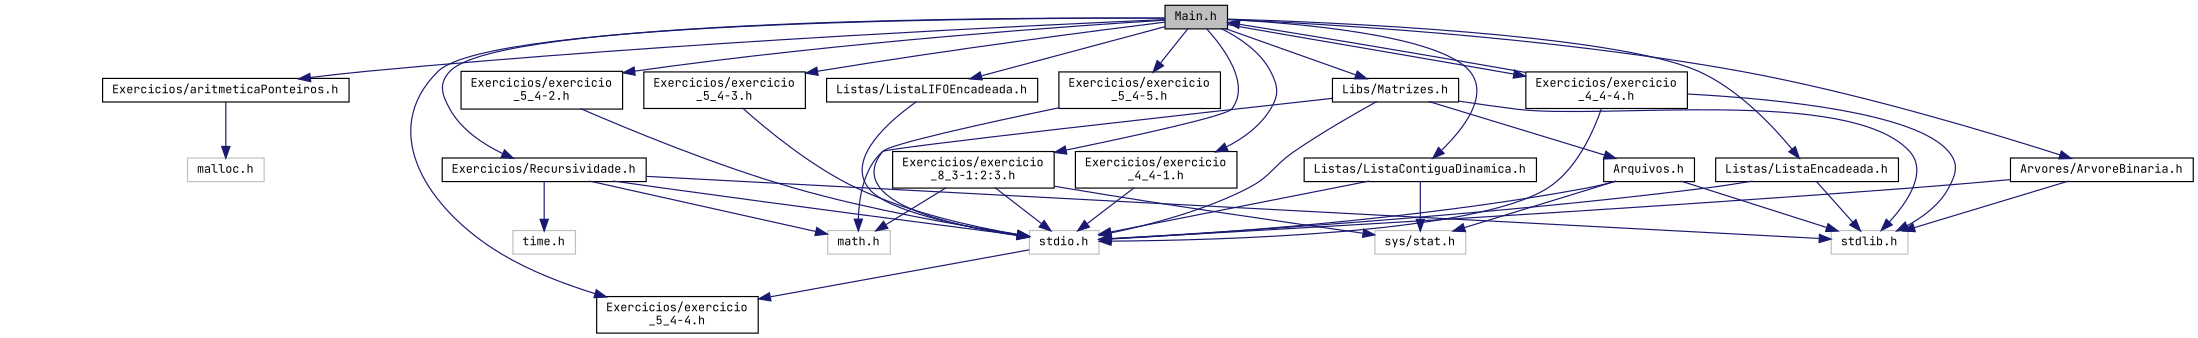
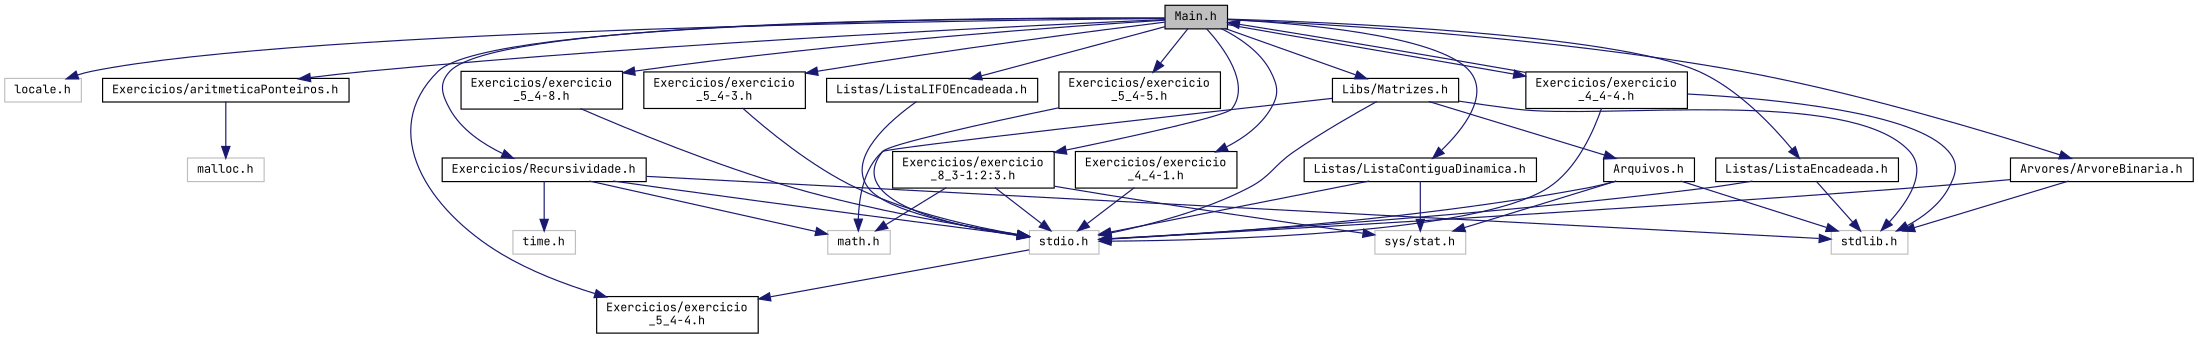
node "locale.h": added
node "Exercicios/exercicio _5_4-2.h": label "Exercicios/exercicio _5_4-2.h" -> "Exercicios/exercicio _5_4-8.h"
